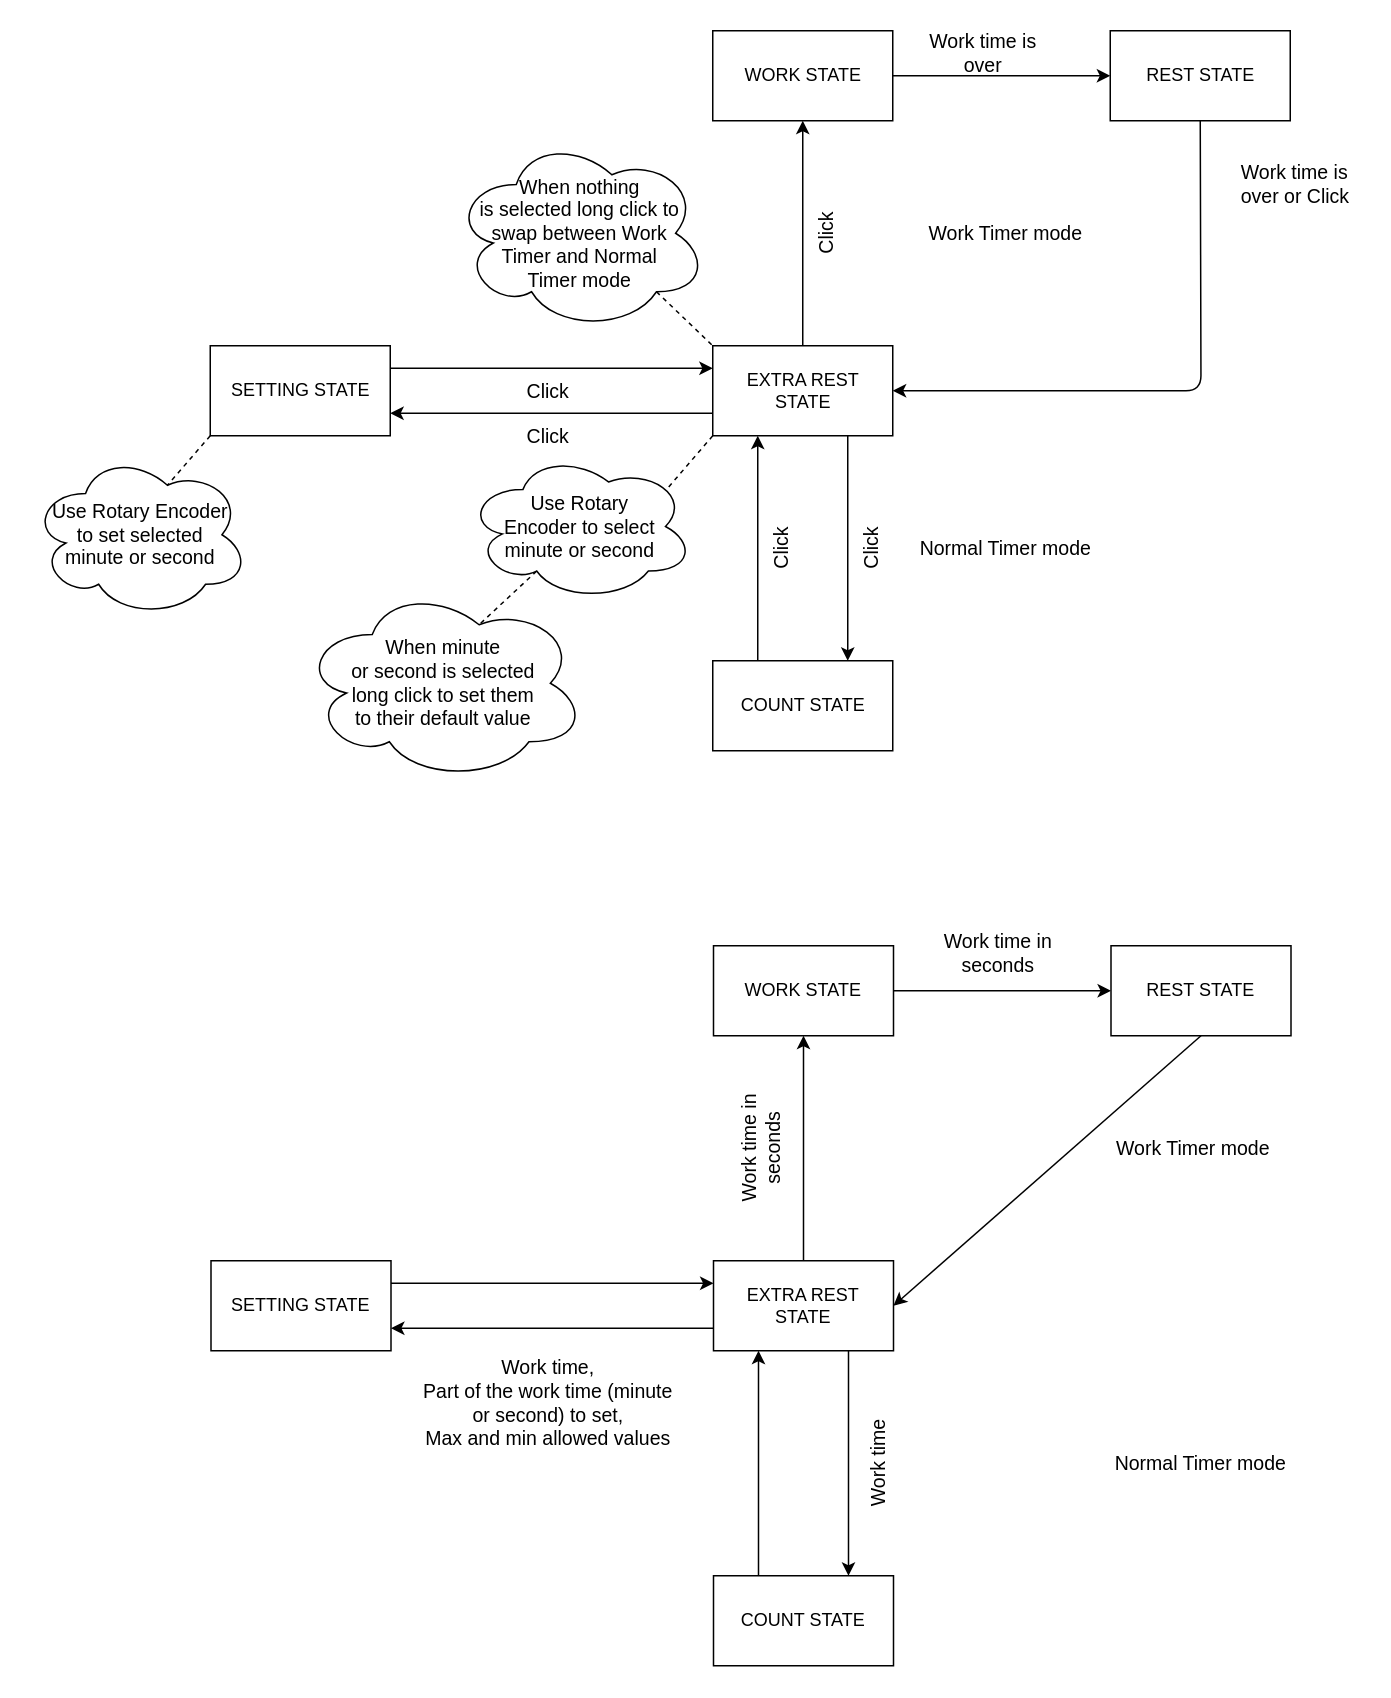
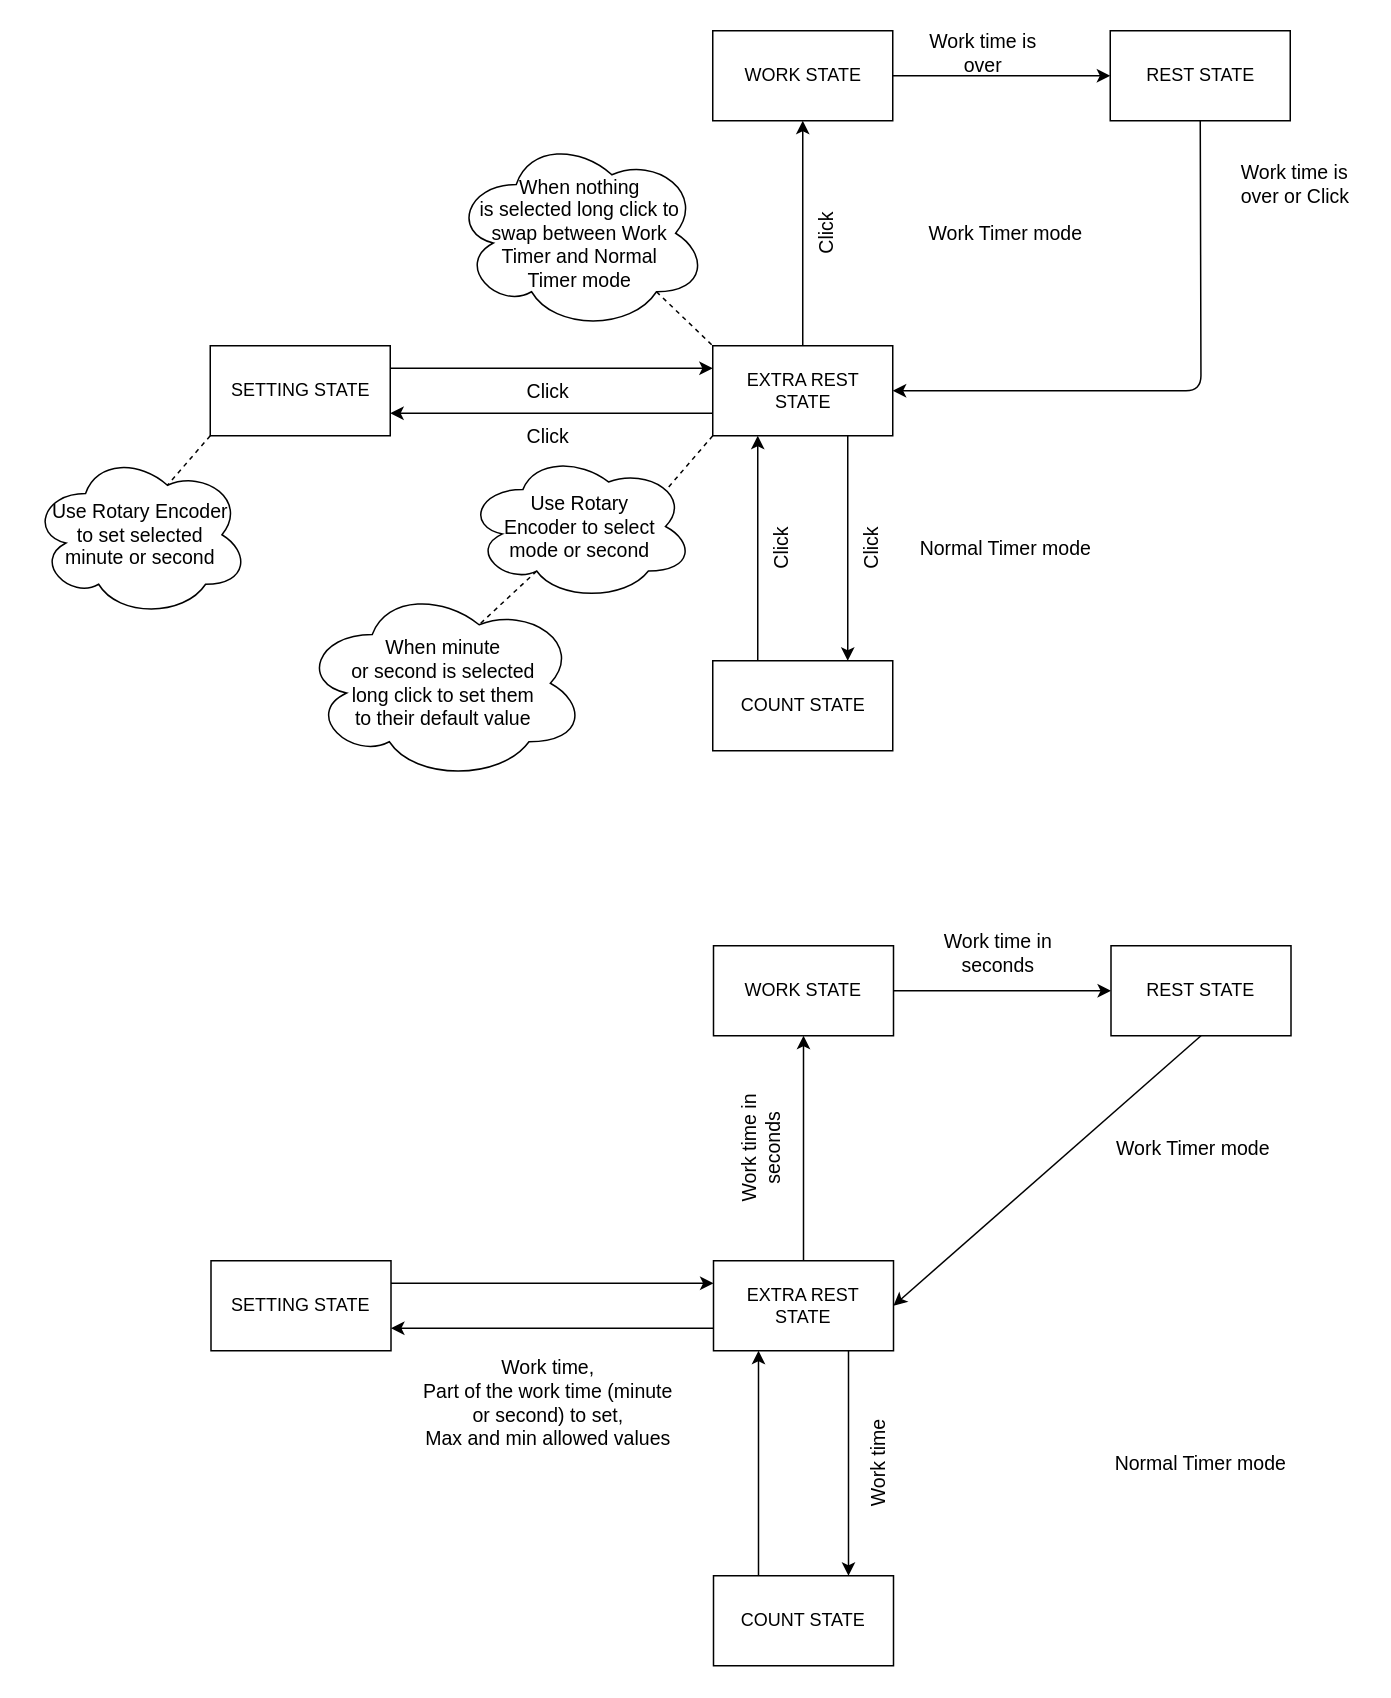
node "Use Rotary Encoder to select minute or second": label "Use Rotary Encoder to select minute or second" -> "Use Rotary Encoder to select mode or second"
